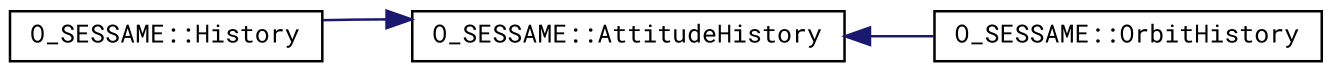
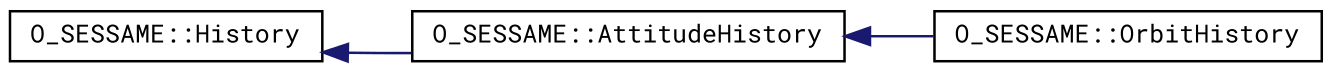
edge "O_SESSAME::History" -> "O_SESSAME::AttitudeHistory": reversed
